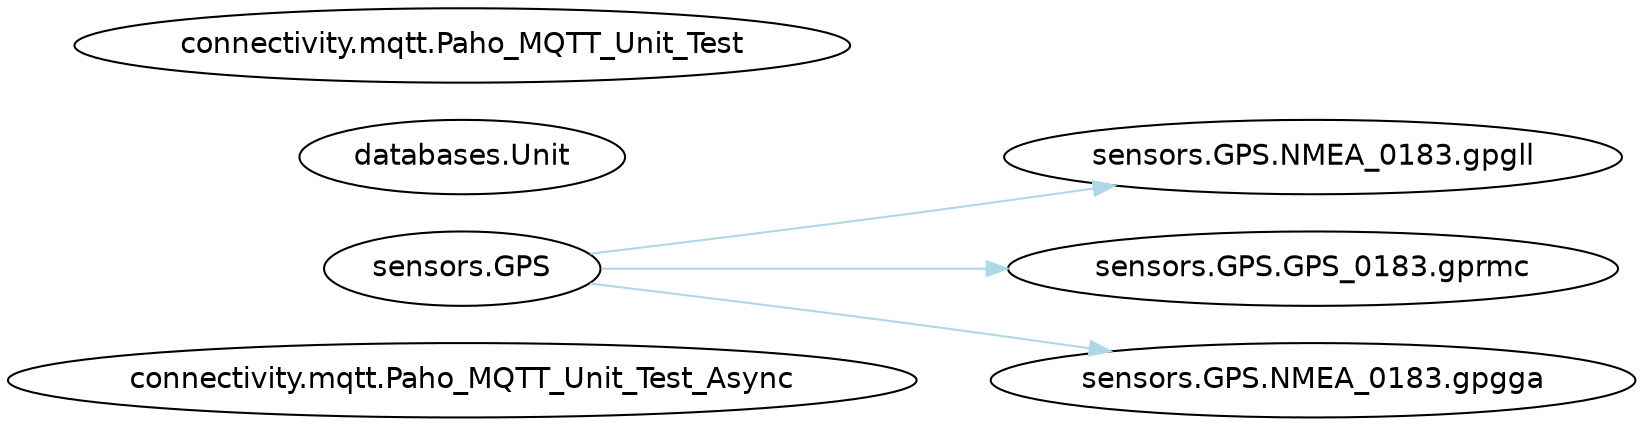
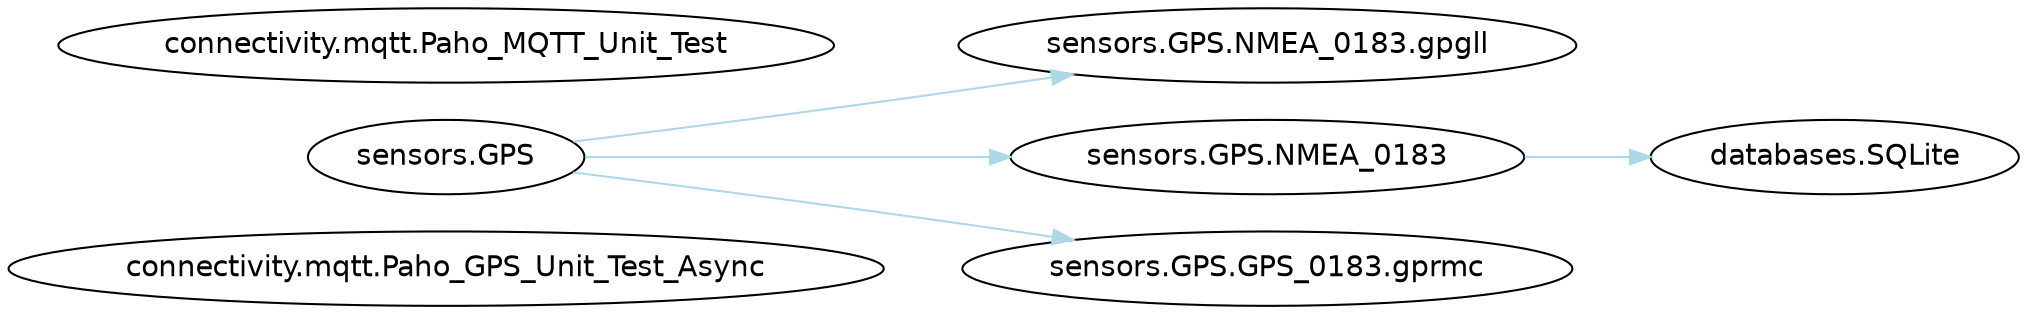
node "databases.Unit": label "databases.Unit" -> "databases.SQLite"
node "sensors.GPS.NMEA_0183": added
node "connectivity.mqtt.Paho_MQTT_Unit_Test_Async": label "connectivity.mqtt.Paho_MQTT_Unit_Test_Async" -> "connectivity.mqtt.Paho_GPS_Unit_Test_Async"
node "sensors.GPS.NMEA_0183.gpgga": removed
